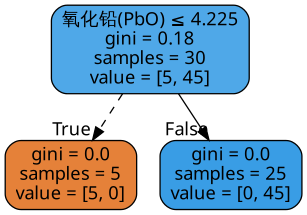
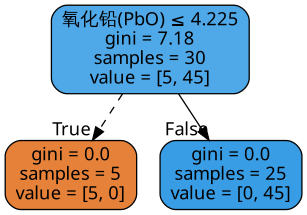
node "氧化铅(PbO) ≤ 4.225": text "gini = 0.18" -> "gini = 7.18"
